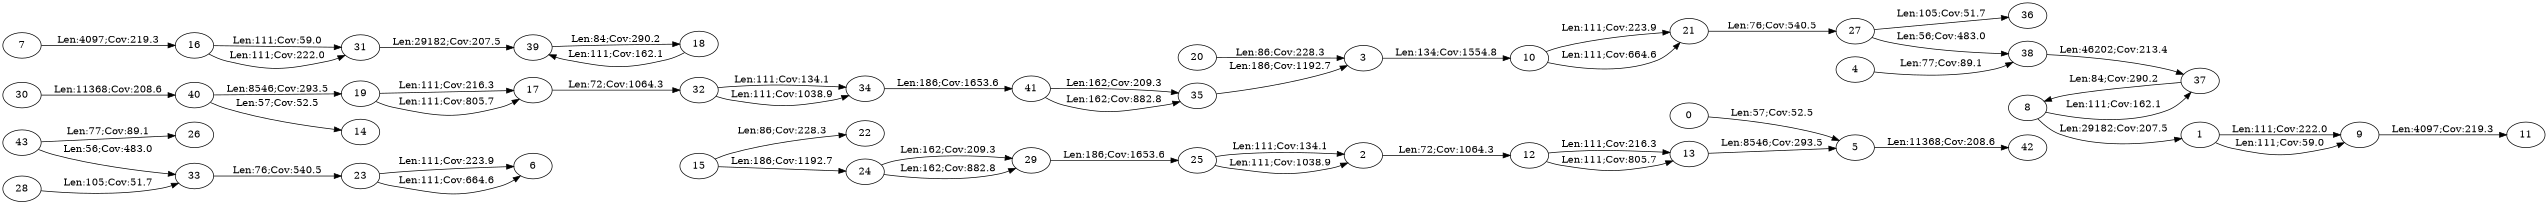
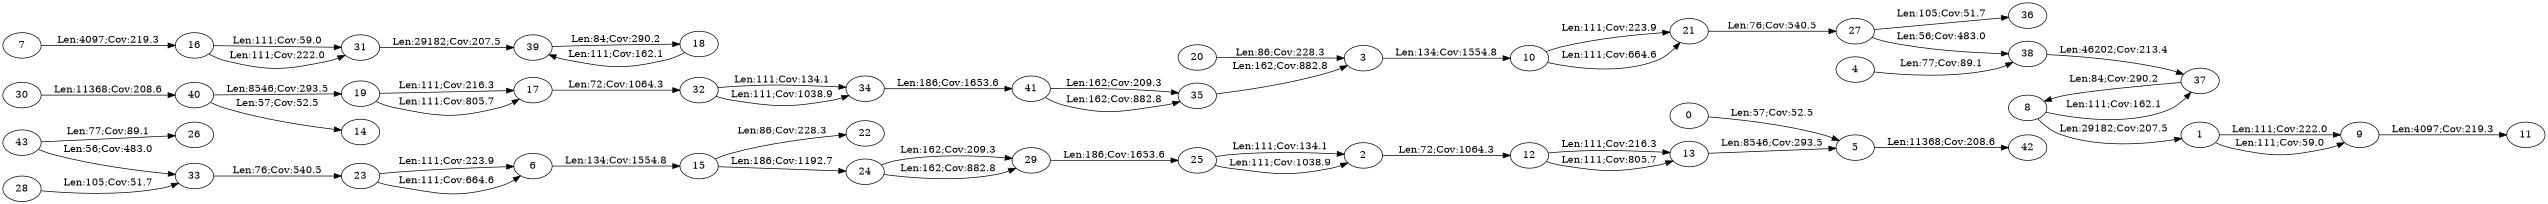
edge "35" -> "3": label "Len:186;Cov:1192.7" -> "Len:162;Cov:882.8"
edge "6" -> "15": added, label "Len:134;Cov:1554.8"
